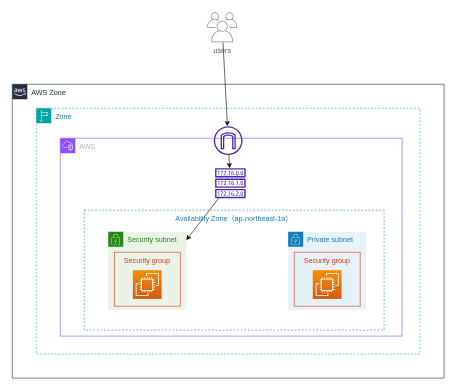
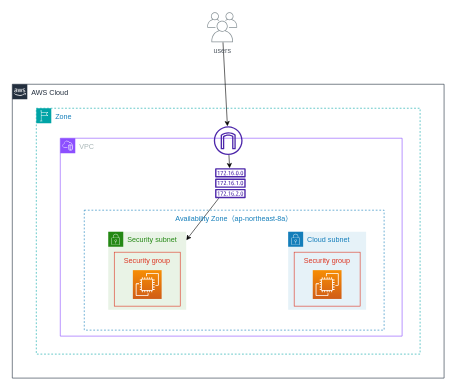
node "AWS Zone": label "AWS Zone" -> "AWS Cloud"
node "AWS": label "AWS" -> "VPC"
node "Availability Zone（ap-northeast-1a）": label "Availability Zone（ap-northeast-1a）" -> "Availability Zone（ap-northeast-8a）"
node "Private subnet": label "Private subnet" -> "Cloud subnet"
